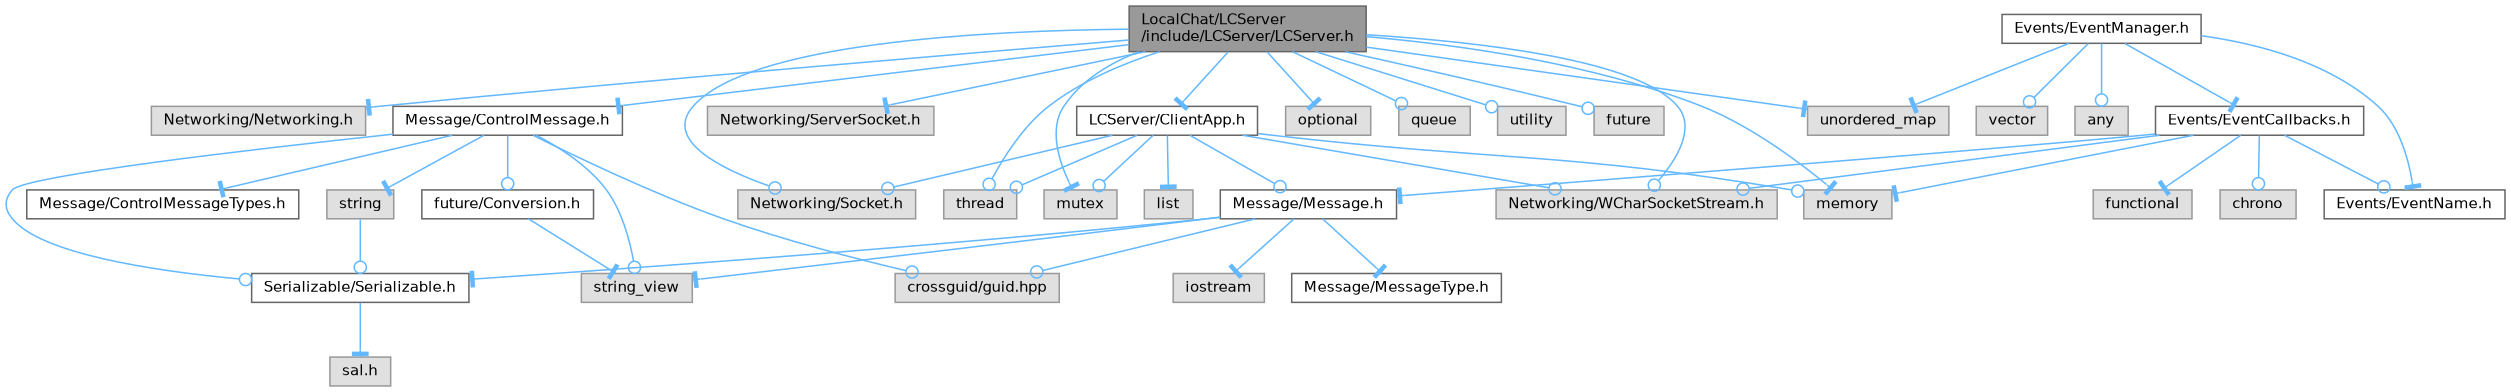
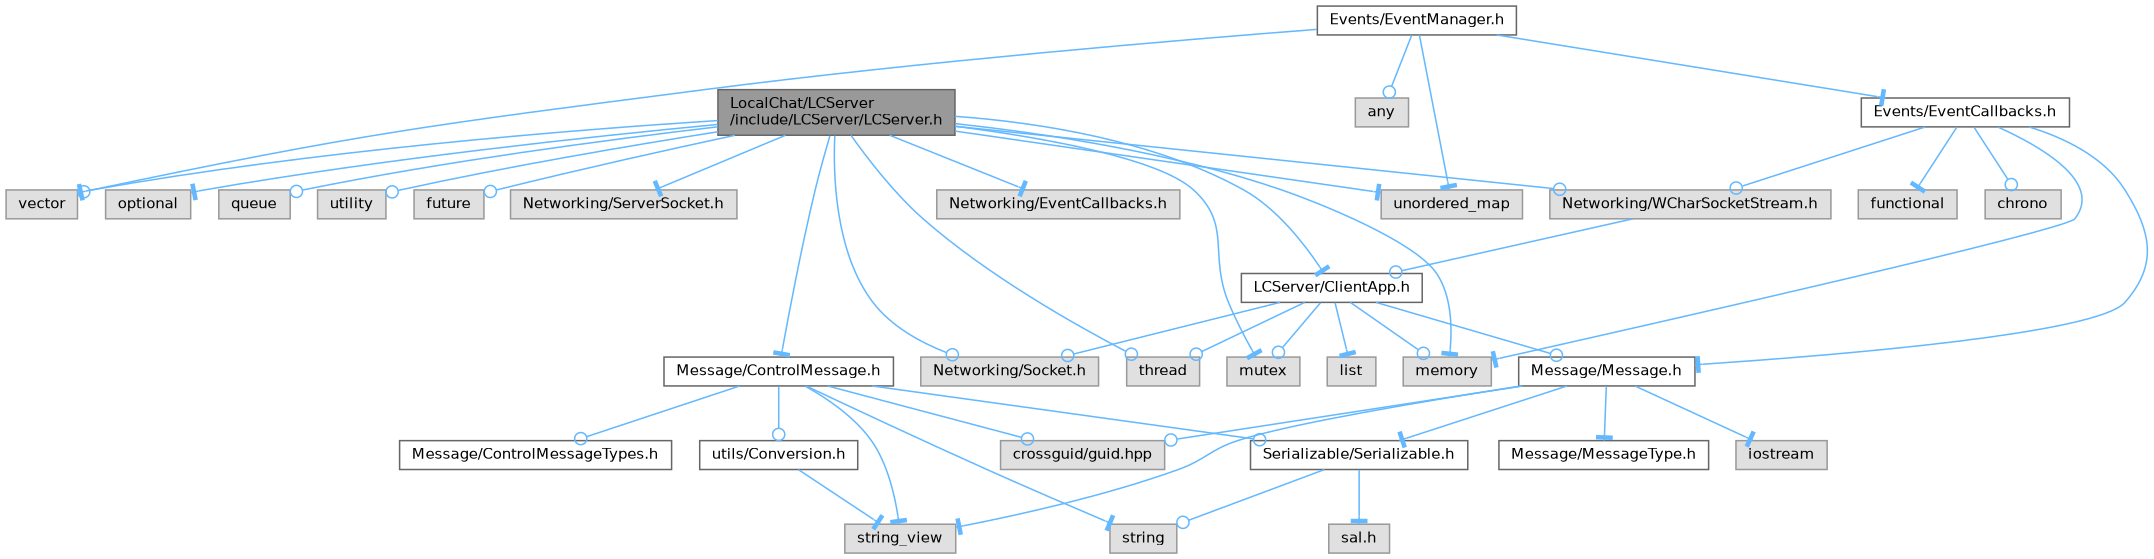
node "Networking/Networking.h": label "Networking/Networking.h" -> "Networking/EventCallbacks.h"
edge "LocalChat/LCServer /include/LCServer/LCServer.h" -> "vector": added
edge "Message/ControlMessage.h" -> "Message/ControlMessageTypes.h": arrowhead tee -> odot
edge "LCServer/ClientApp.h" -> "Networking/WCharSocketStream.h": reversed
edge "Message/ControlMessage.h" -> "string_view": arrowhead odot -> tee
node "future/Conversion.h": label "future/Conversion.h" -> "utils/Conversion.h"
node "Events/EventName.h": removed
edge "string" -> "Serializable/Serializable.h": reversed
